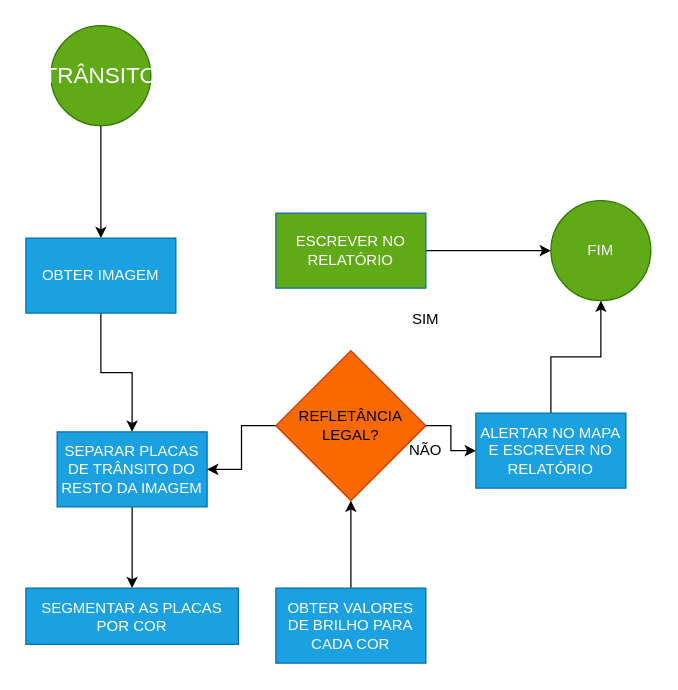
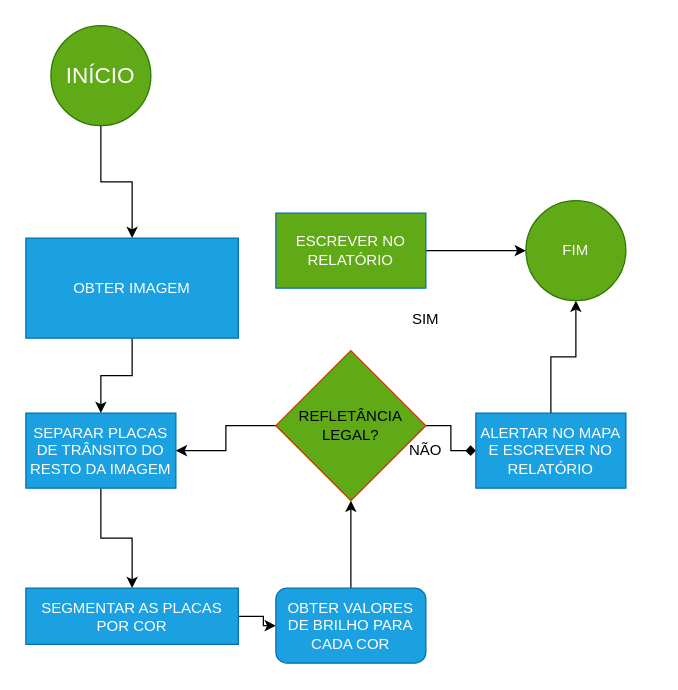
node "TRÂNSITO": label "TRÂNSITO" -> "INÍCIO"
node "FIM": moved (601, 251) -> (576, 251)
node "OBTER IMAGEM": size 150x75 -> 213x100
node "REFLETÂNCIA LEGAL?": fillcolor #fa6800 -> #60a917
edge "REFLETÂNCIA LEGAL?" -> "ALERTAR NO MAPA E ESCREVER NO RELATÓRIO": arrowhead classic -> diamond
node "SEPARAR PLACAS DE TRÂNSITO DO RESTO DA IMAGEM": moved (132, 469) -> (101, 451)
edge "SEGMENTAR AS PLACAS POR COR" -> "OBTER VALORES DE BRILHO PARA CADA COR": added
node "OBTER VALORES DE BRILHO PARA CADA COR": shape rectangle -> rounded rectangle
